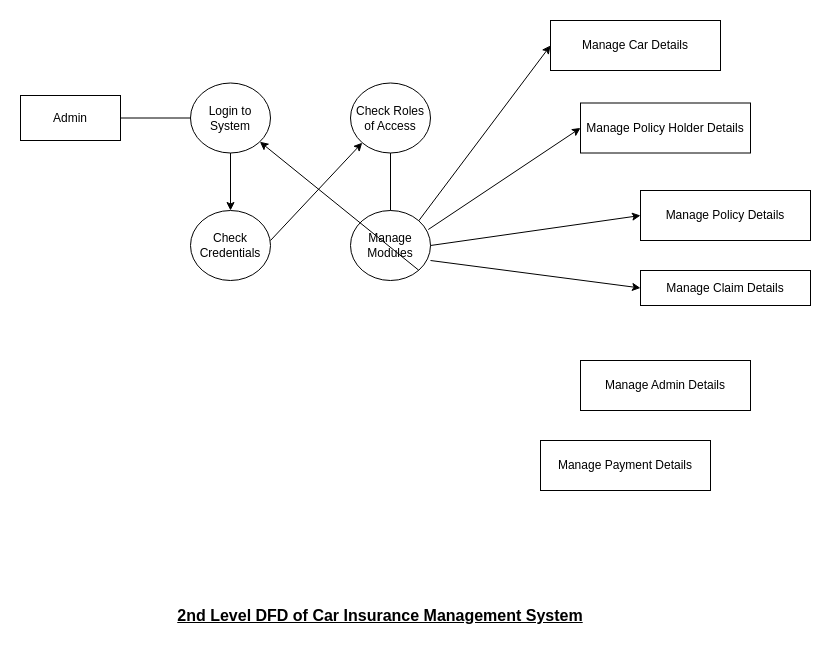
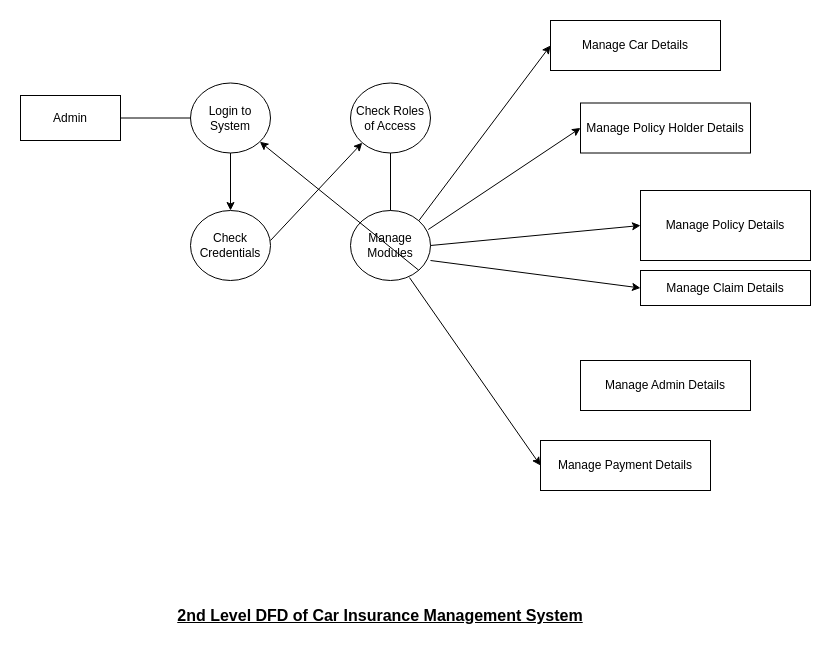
node "Manage Policy Details": size 170x50 -> 170x70
edge "Manage Modules" -> "Manage Payment Details": added
